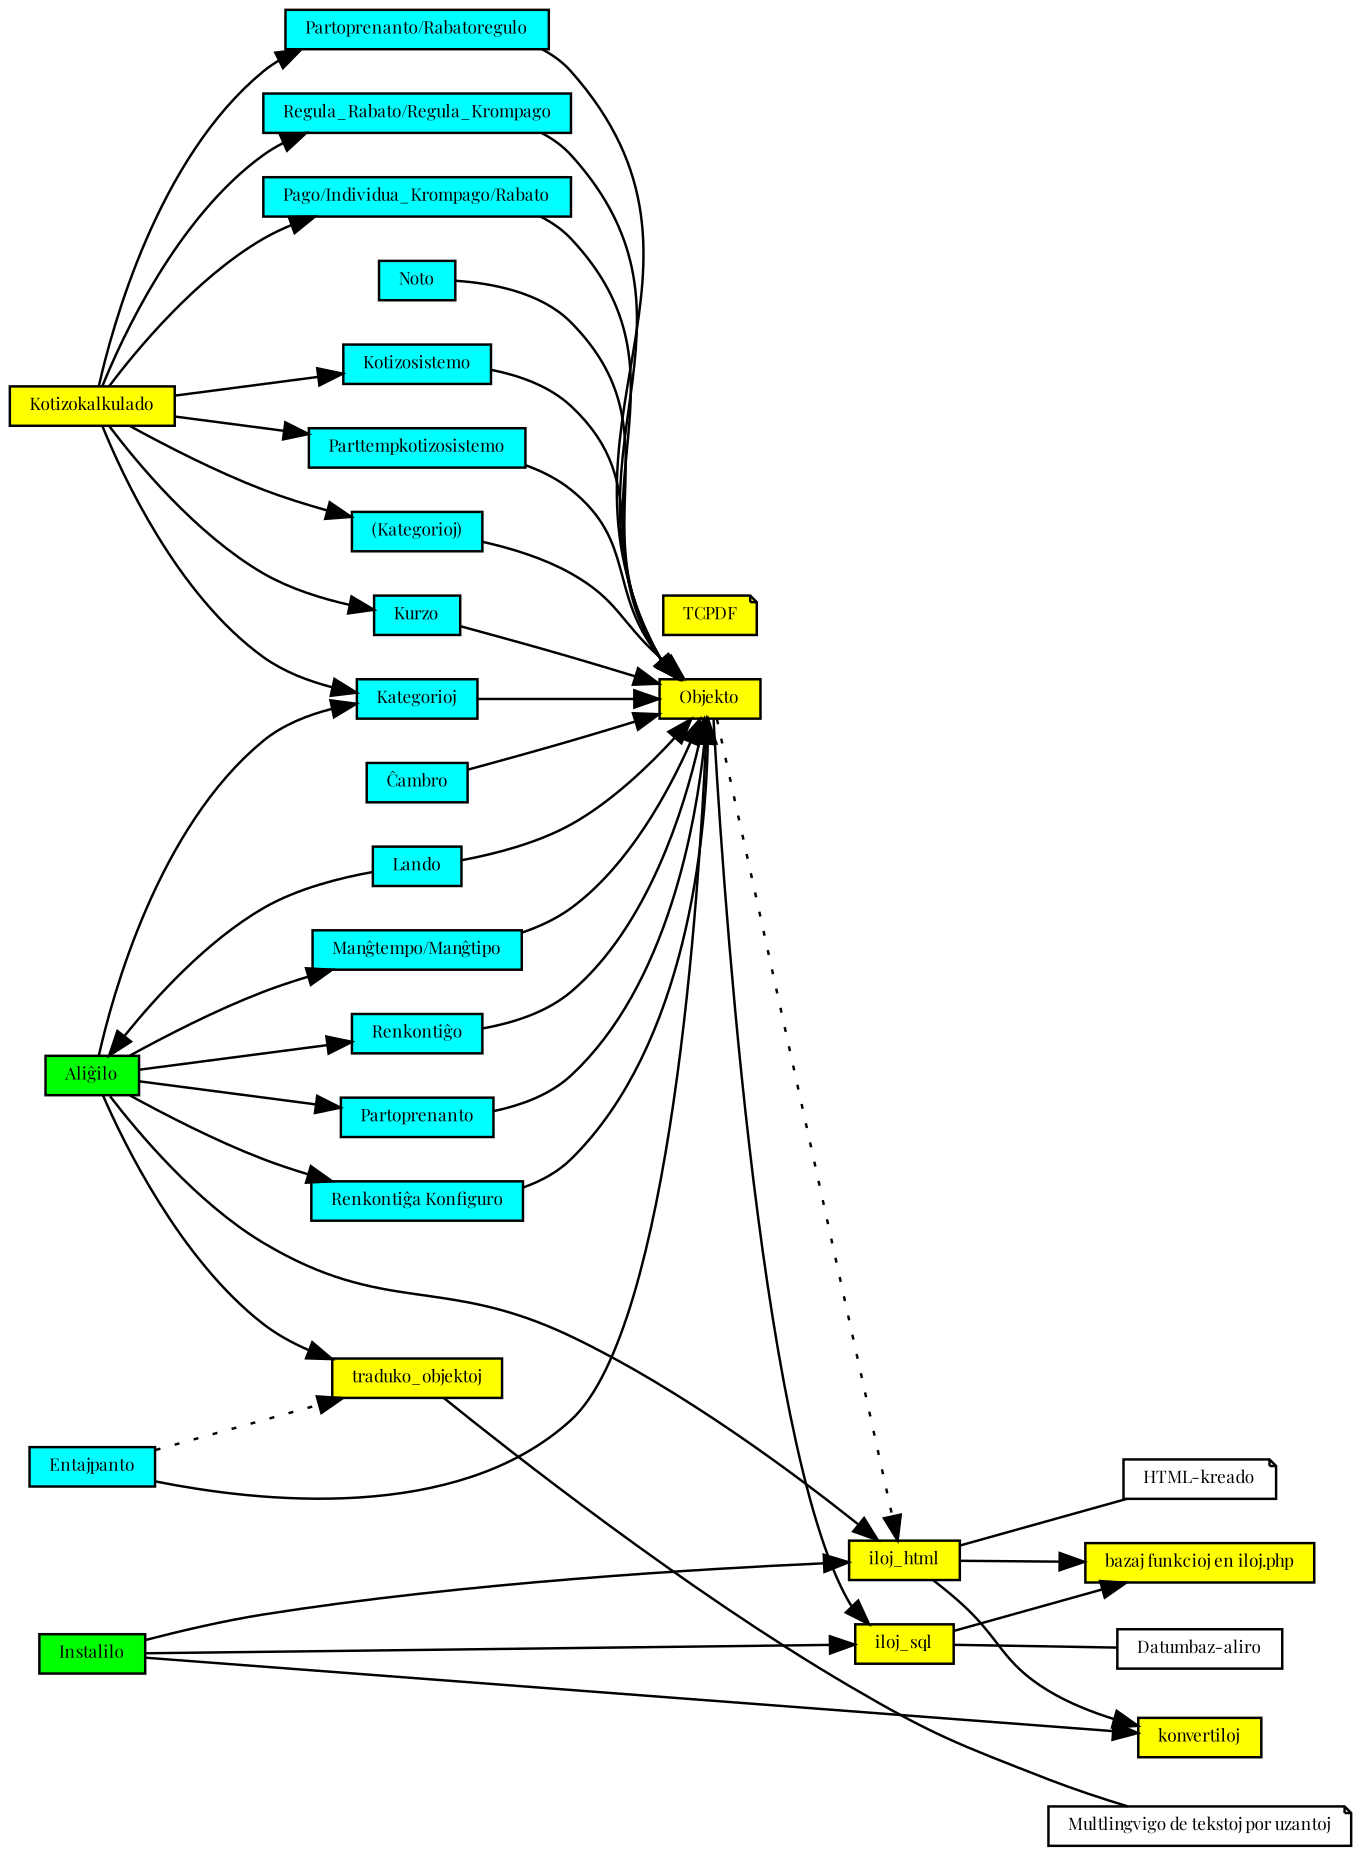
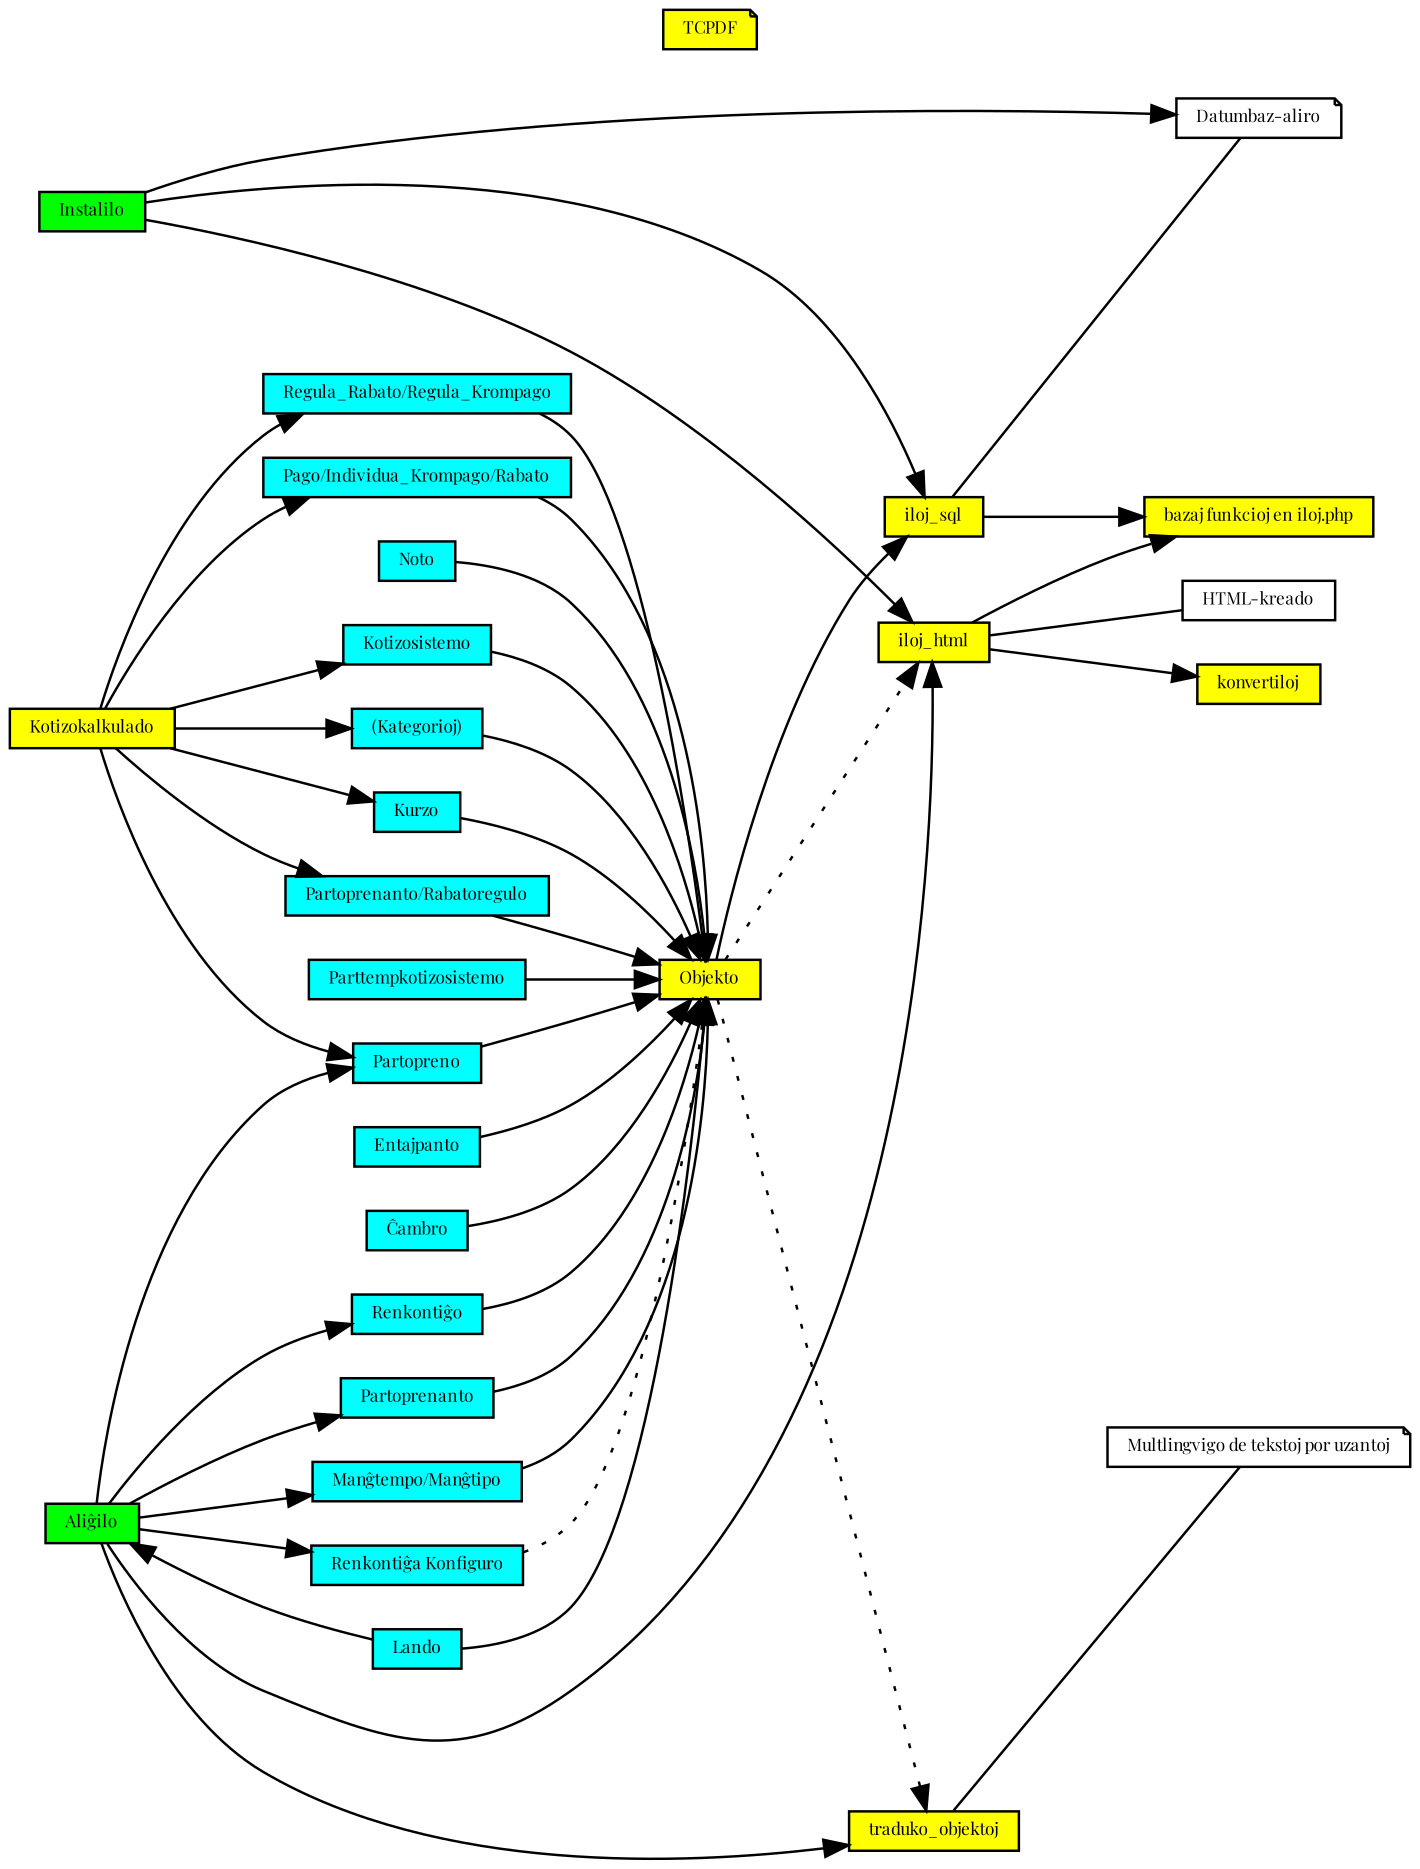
edge "Kotizokalkulado" -> "Parttempkotizosistemo": removed
node "Kategorioj": label "Kategorioj" -> "Partopreno"
edge "Renkontiĝa Konfiguro" -> "Objekto": style solid -> dotted
edge "Entajpanto" -> "traduko_objektoj": now "Objekto" -> "traduko_objektoj"
node "HTML-kreado": shape note -> box
node "Datumbaz-aliro": shape box -> note
edge "Instalilo" -> "konvertiloj": now "Instalilo" -> "Datumbaz-aliro"
